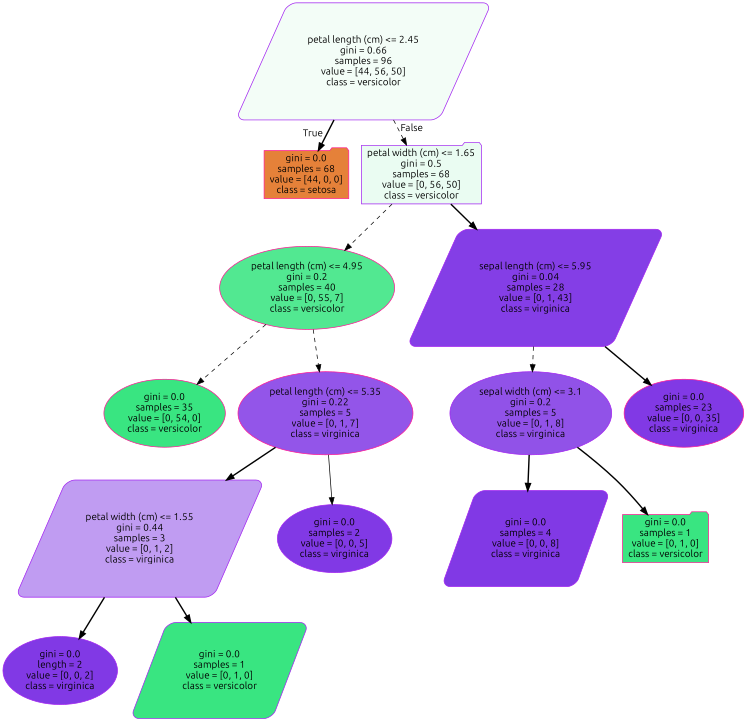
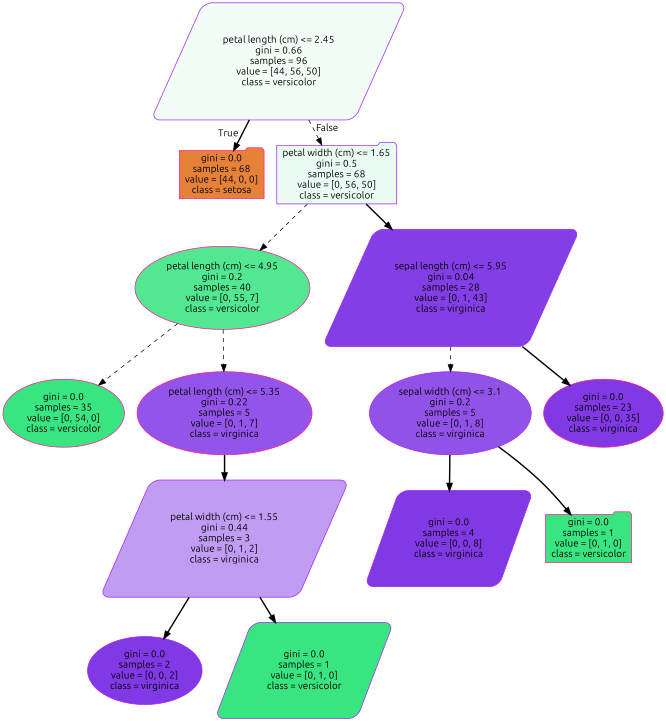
node "gini = 0.0 samples = 2 value = [0, 0, 5] class = virginica": removed
node "gini = 0.0 length = 2 value = [0, 0, 2] class = virginica": label "gini = 0.0 length = 2 value = [0, 0, 2] class = virginica" -> "gini = 0.0 samples = 2 value = [0, 0, 2] class = virginica"
